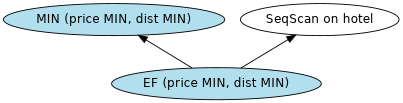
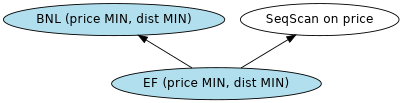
node "MIN (price MIN, dist MIN)": label "MIN (price MIN, dist MIN)" -> "BNL (price MIN, dist MIN)"
node "SeqScan on hotel": label "SeqScan on hotel" -> "SeqScan on price"
